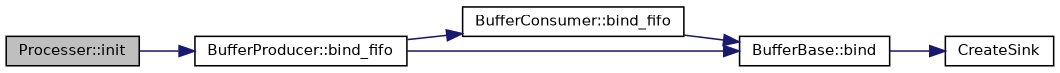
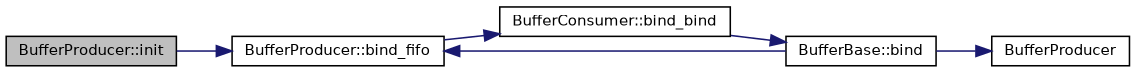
node "BufferConsumer::bind_fifo": label "BufferConsumer::bind_fifo" -> "BufferConsumer::bind_bind"
node "Processer::init": label "Processer::init" -> "BufferProducer::init"
edge "BufferProducer::bind_fifo" -> "BufferBase::bind": reversed
node "CreateSink": label "CreateSink" -> "BufferProducer"
